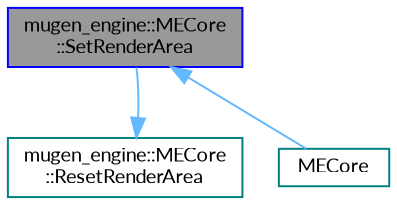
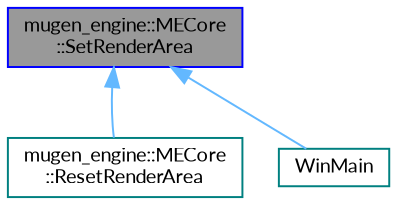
edge "mugen_engine::MECore ::SetRenderArea" -> "mugen_engine::MECore ::ResetRenderArea": reversed
node "MECore": label "MECore" -> "WinMain"
